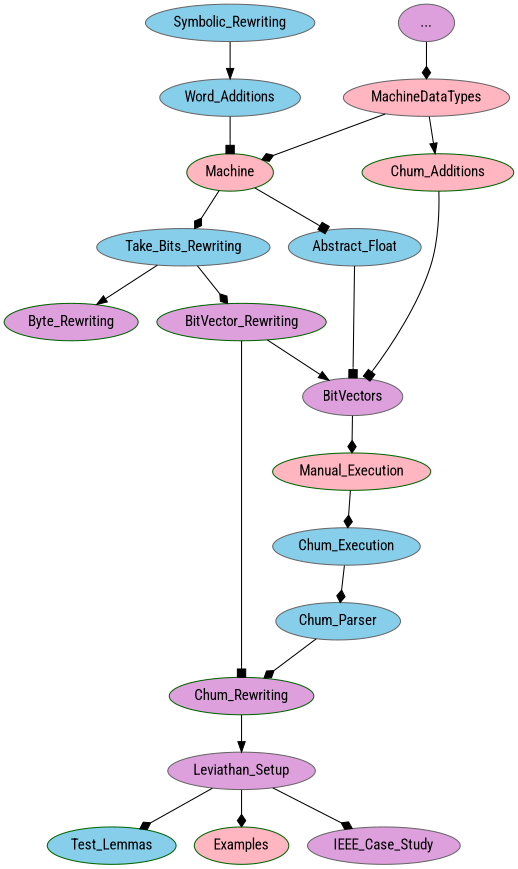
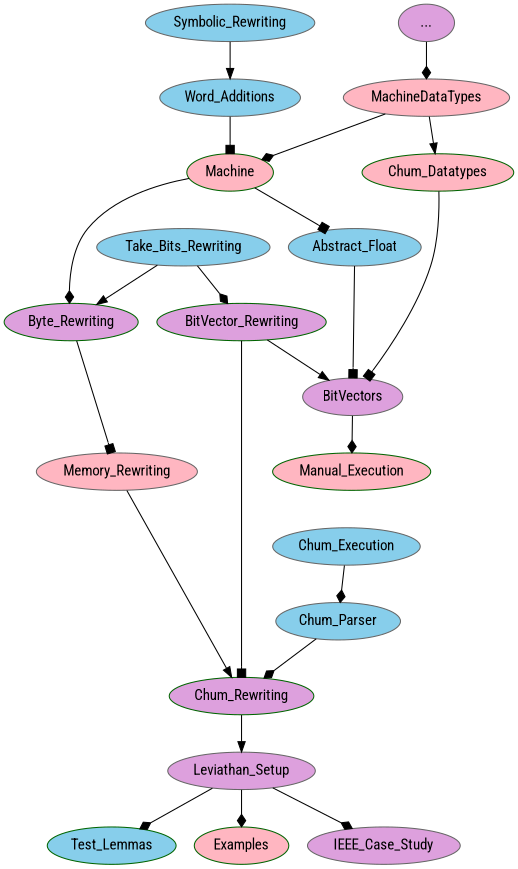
node "Chum_Additions": label "Chum_Additions" -> "Chum_Datatypes"
edge "Machine" -> "Take_Bits_Rewriting": now "Machine" -> "Byte_Rewriting"
node "Memory_Rewriting": added
edge "Manual_Execution" -> "Chum_Execution": removed
